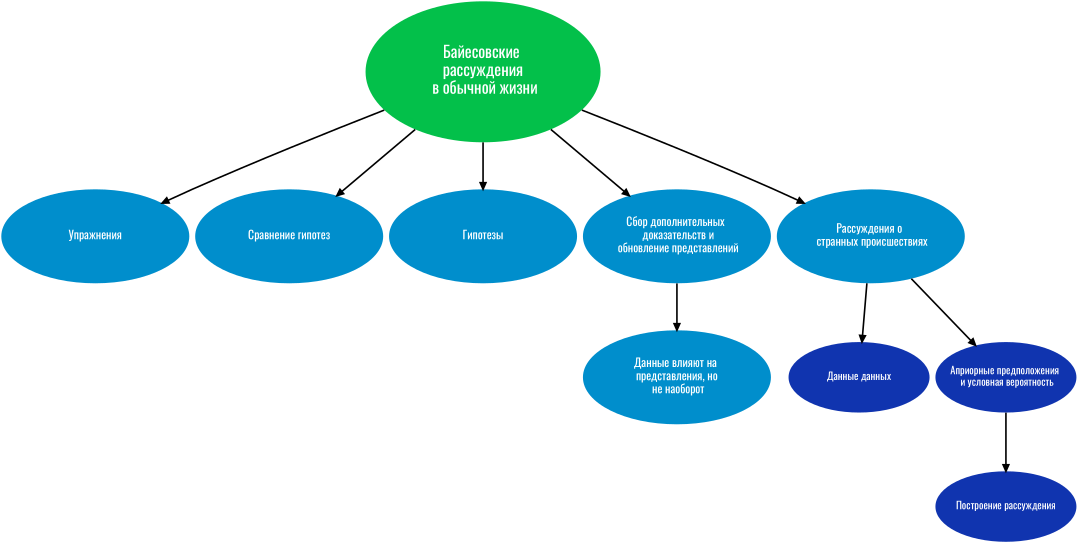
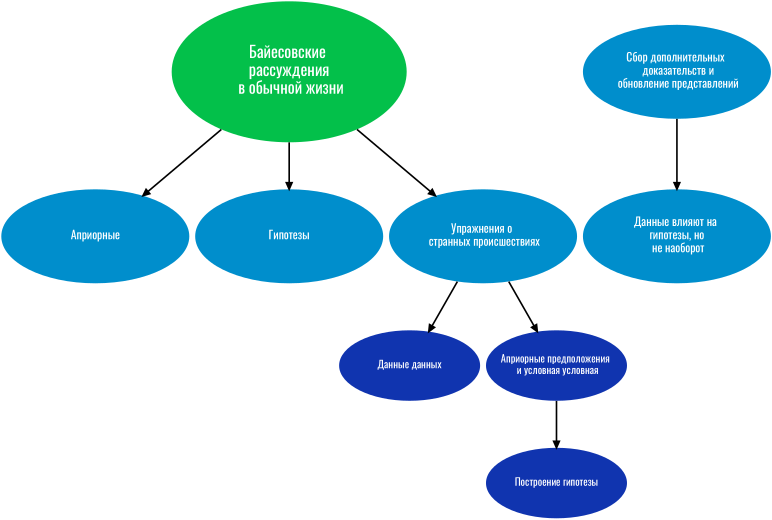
edge "Байесовские рассуждения в обычной жизни" -> "Сбор дополнительных доказательств и обновление представлений": removed
node "Упражнения": label "Упражнения" -> "Априорные"
node "Сравнение гипотез": removed
node "Рассуждения о странных происшествиях": label "Рассуждения о странных происшествиях" -> "Упражнения о странных происшествиях"
node "Данные влияют на представления, но не наоборот": label "Данные влияют на представления, но не наоборот" -> "Данные влияют на гипотезы, но не наоборот"
node "Априорные предположения и условная вероятность": label "Априорные предположения и условная вероятность" -> "Априорные предположения и условная условная"
node "Построение рассуждения": label "Построение рассуждения" -> "Построение гипотезы"
